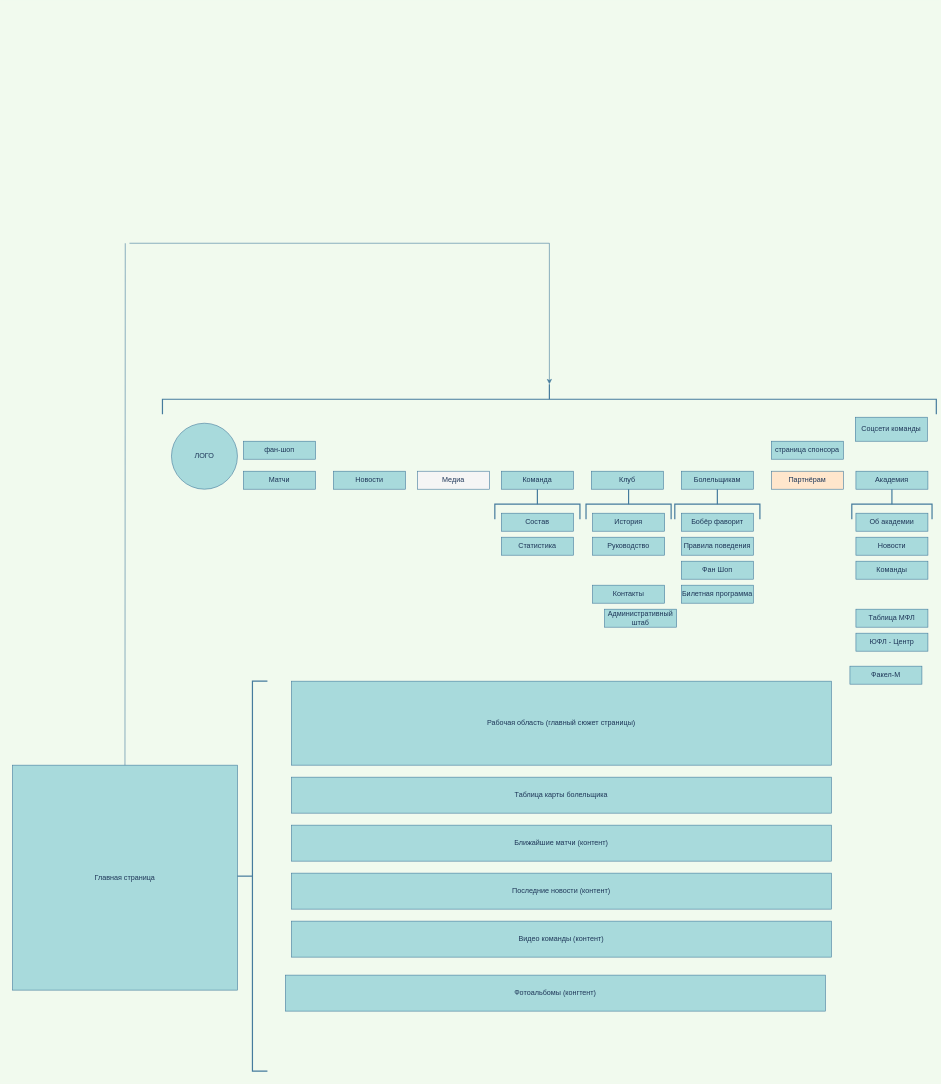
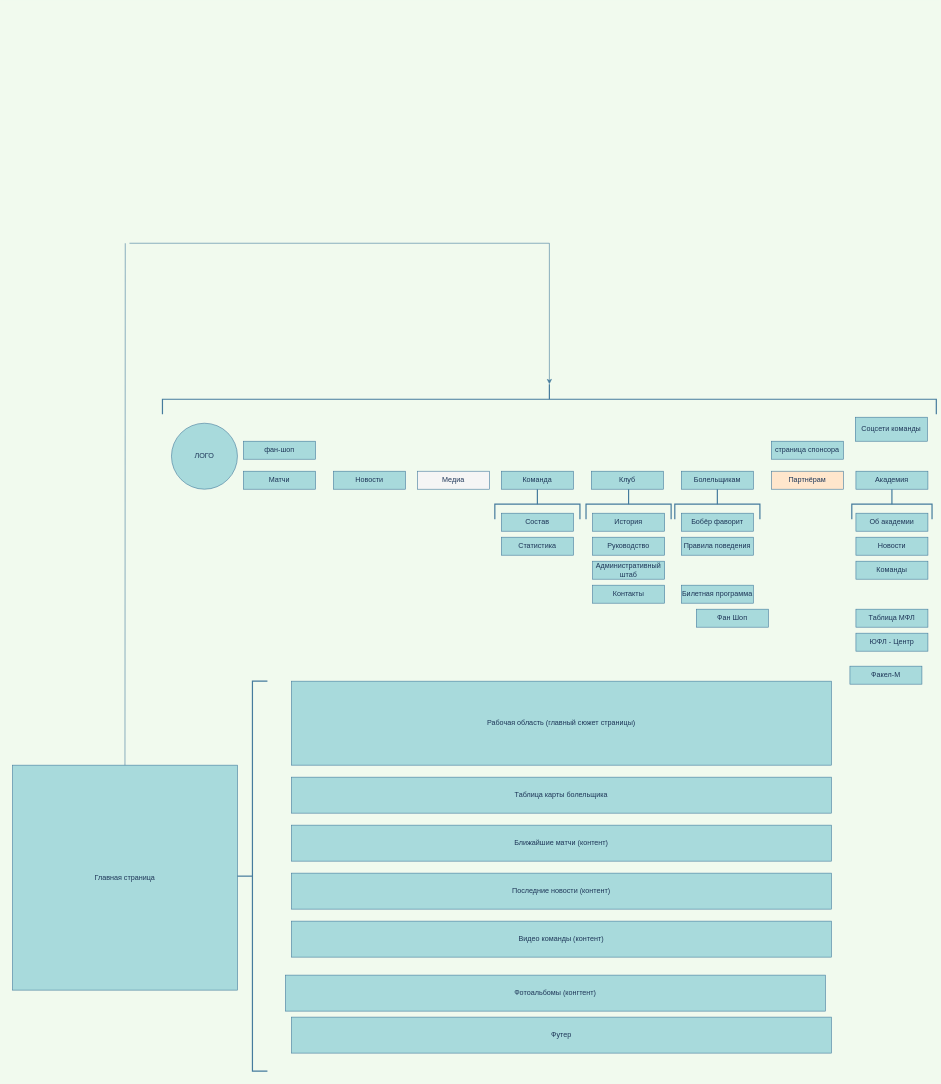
node "Фан Шоп": moved (717, 570) -> (732, 618)
node "Административный штаб": moved (641, 618) -> (629, 570)
node "Футер": added
